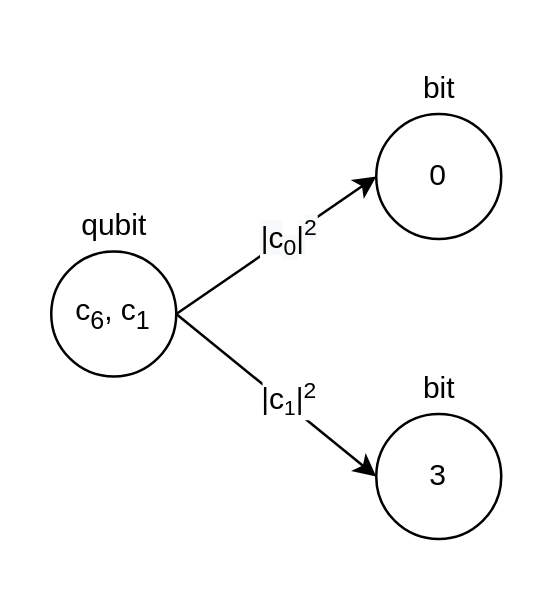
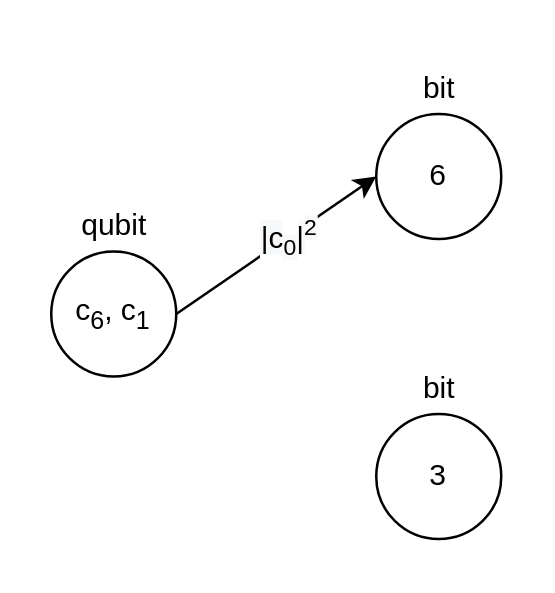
node "0": label "0" -> "6"
edge "c6, c1" -> "3": removed, label "|c1|2"
